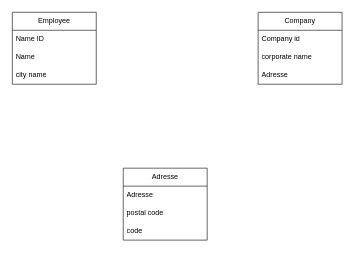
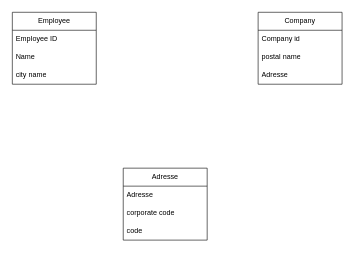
node "Name ID": label "Name ID" -> "EmpIoyee ID"
node "corporate name": label "corporate name" -> "postal name"
node "postal code": label "postal code" -> "corporate code"
